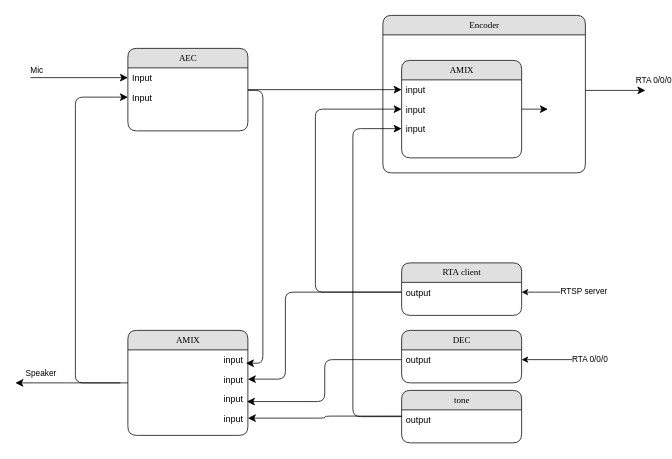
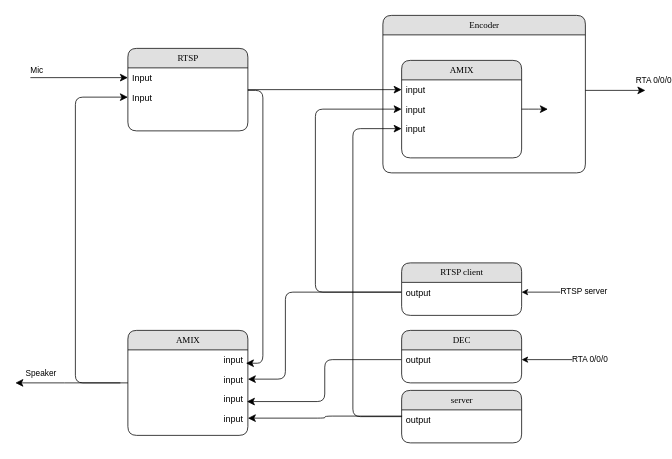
node "AEC": label "AEC" -> "RTSP"
node "RTA client": label "RTA client" -> "RTSP client"
node "tone": label "tone" -> "server"
